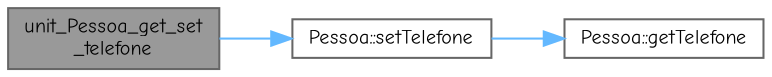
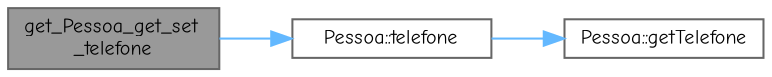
node "unit_Pessoa_get_set _telefone": label "unit_Pessoa_get_set _telefone" -> "get_Pessoa_get_set _telefone"
node "Pessoa::setTelefone": label "Pessoa::setTelefone" -> "Pessoa::telefone"
